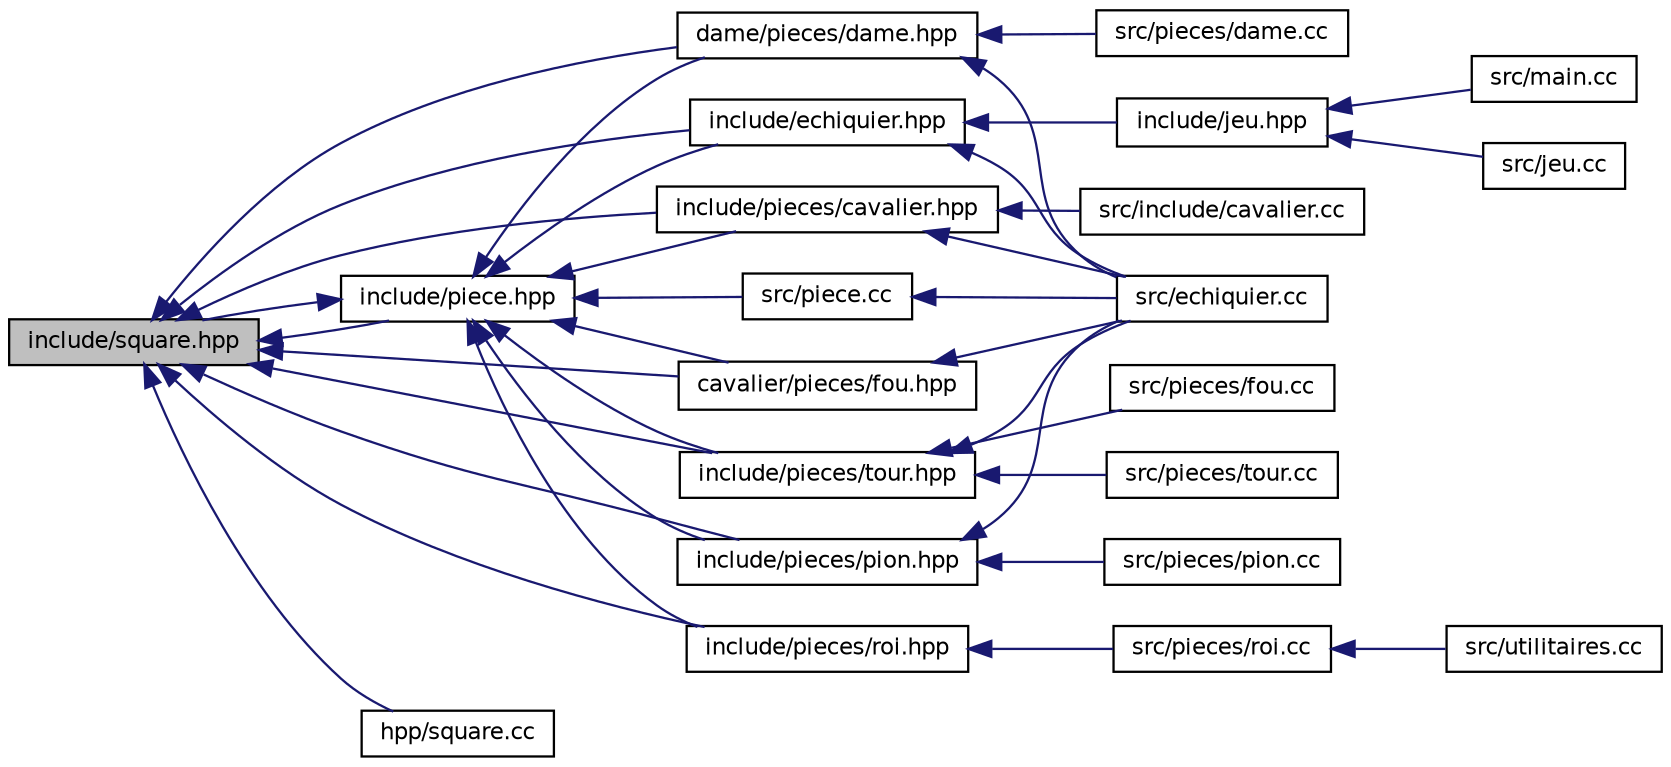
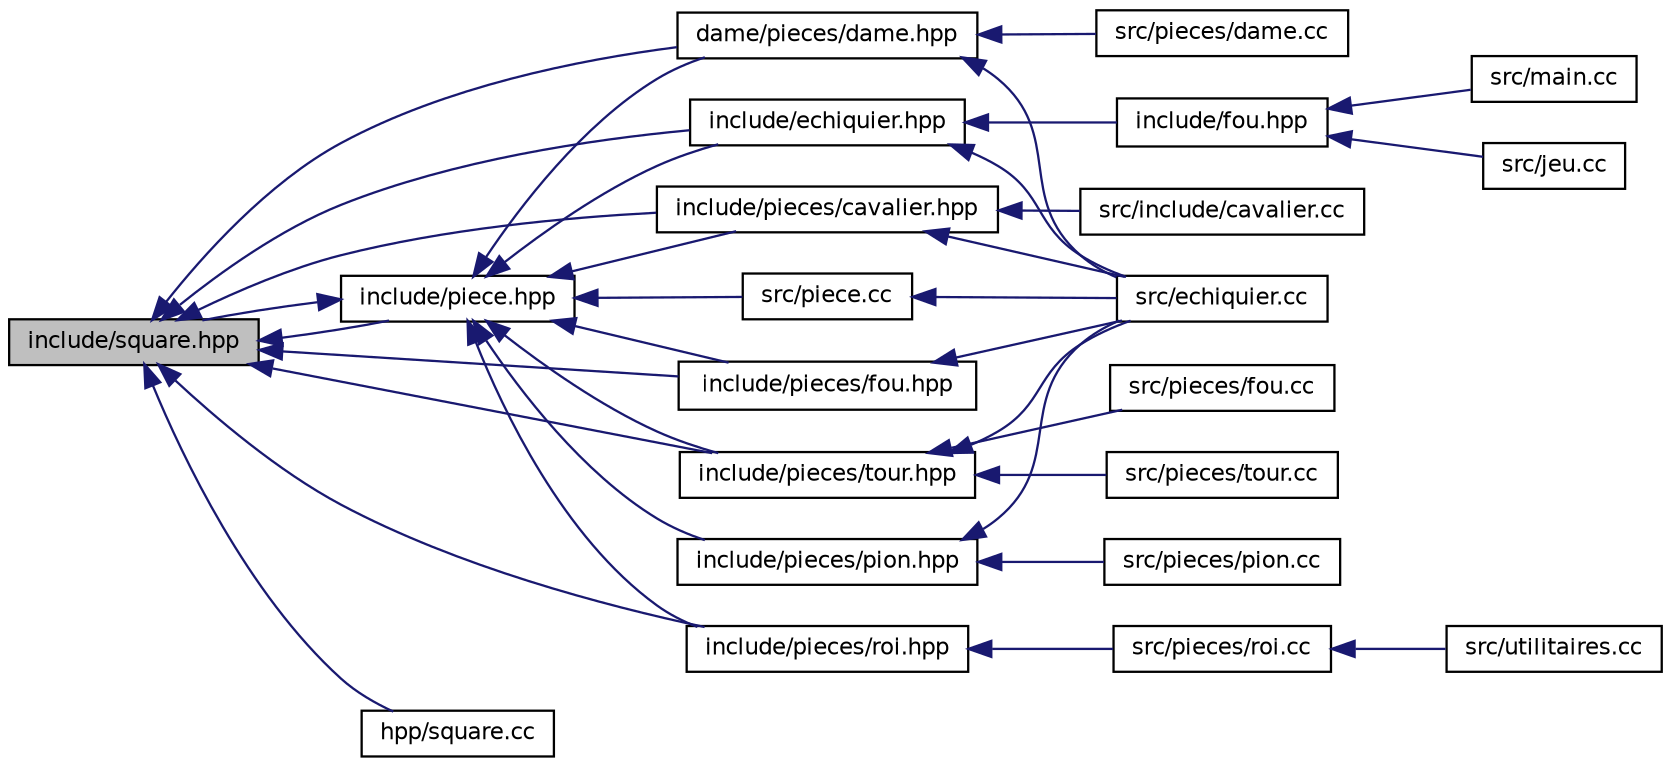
node "include/jeu.hpp": label "include/jeu.hpp" -> "include/fou.hpp"
node "cavalier/pieces/fou.hpp": label "cavalier/pieces/fou.hpp" -> "include/pieces/fou.hpp"
edge "include/pieces/pion.hpp" -> "include/square.hpp": removed
